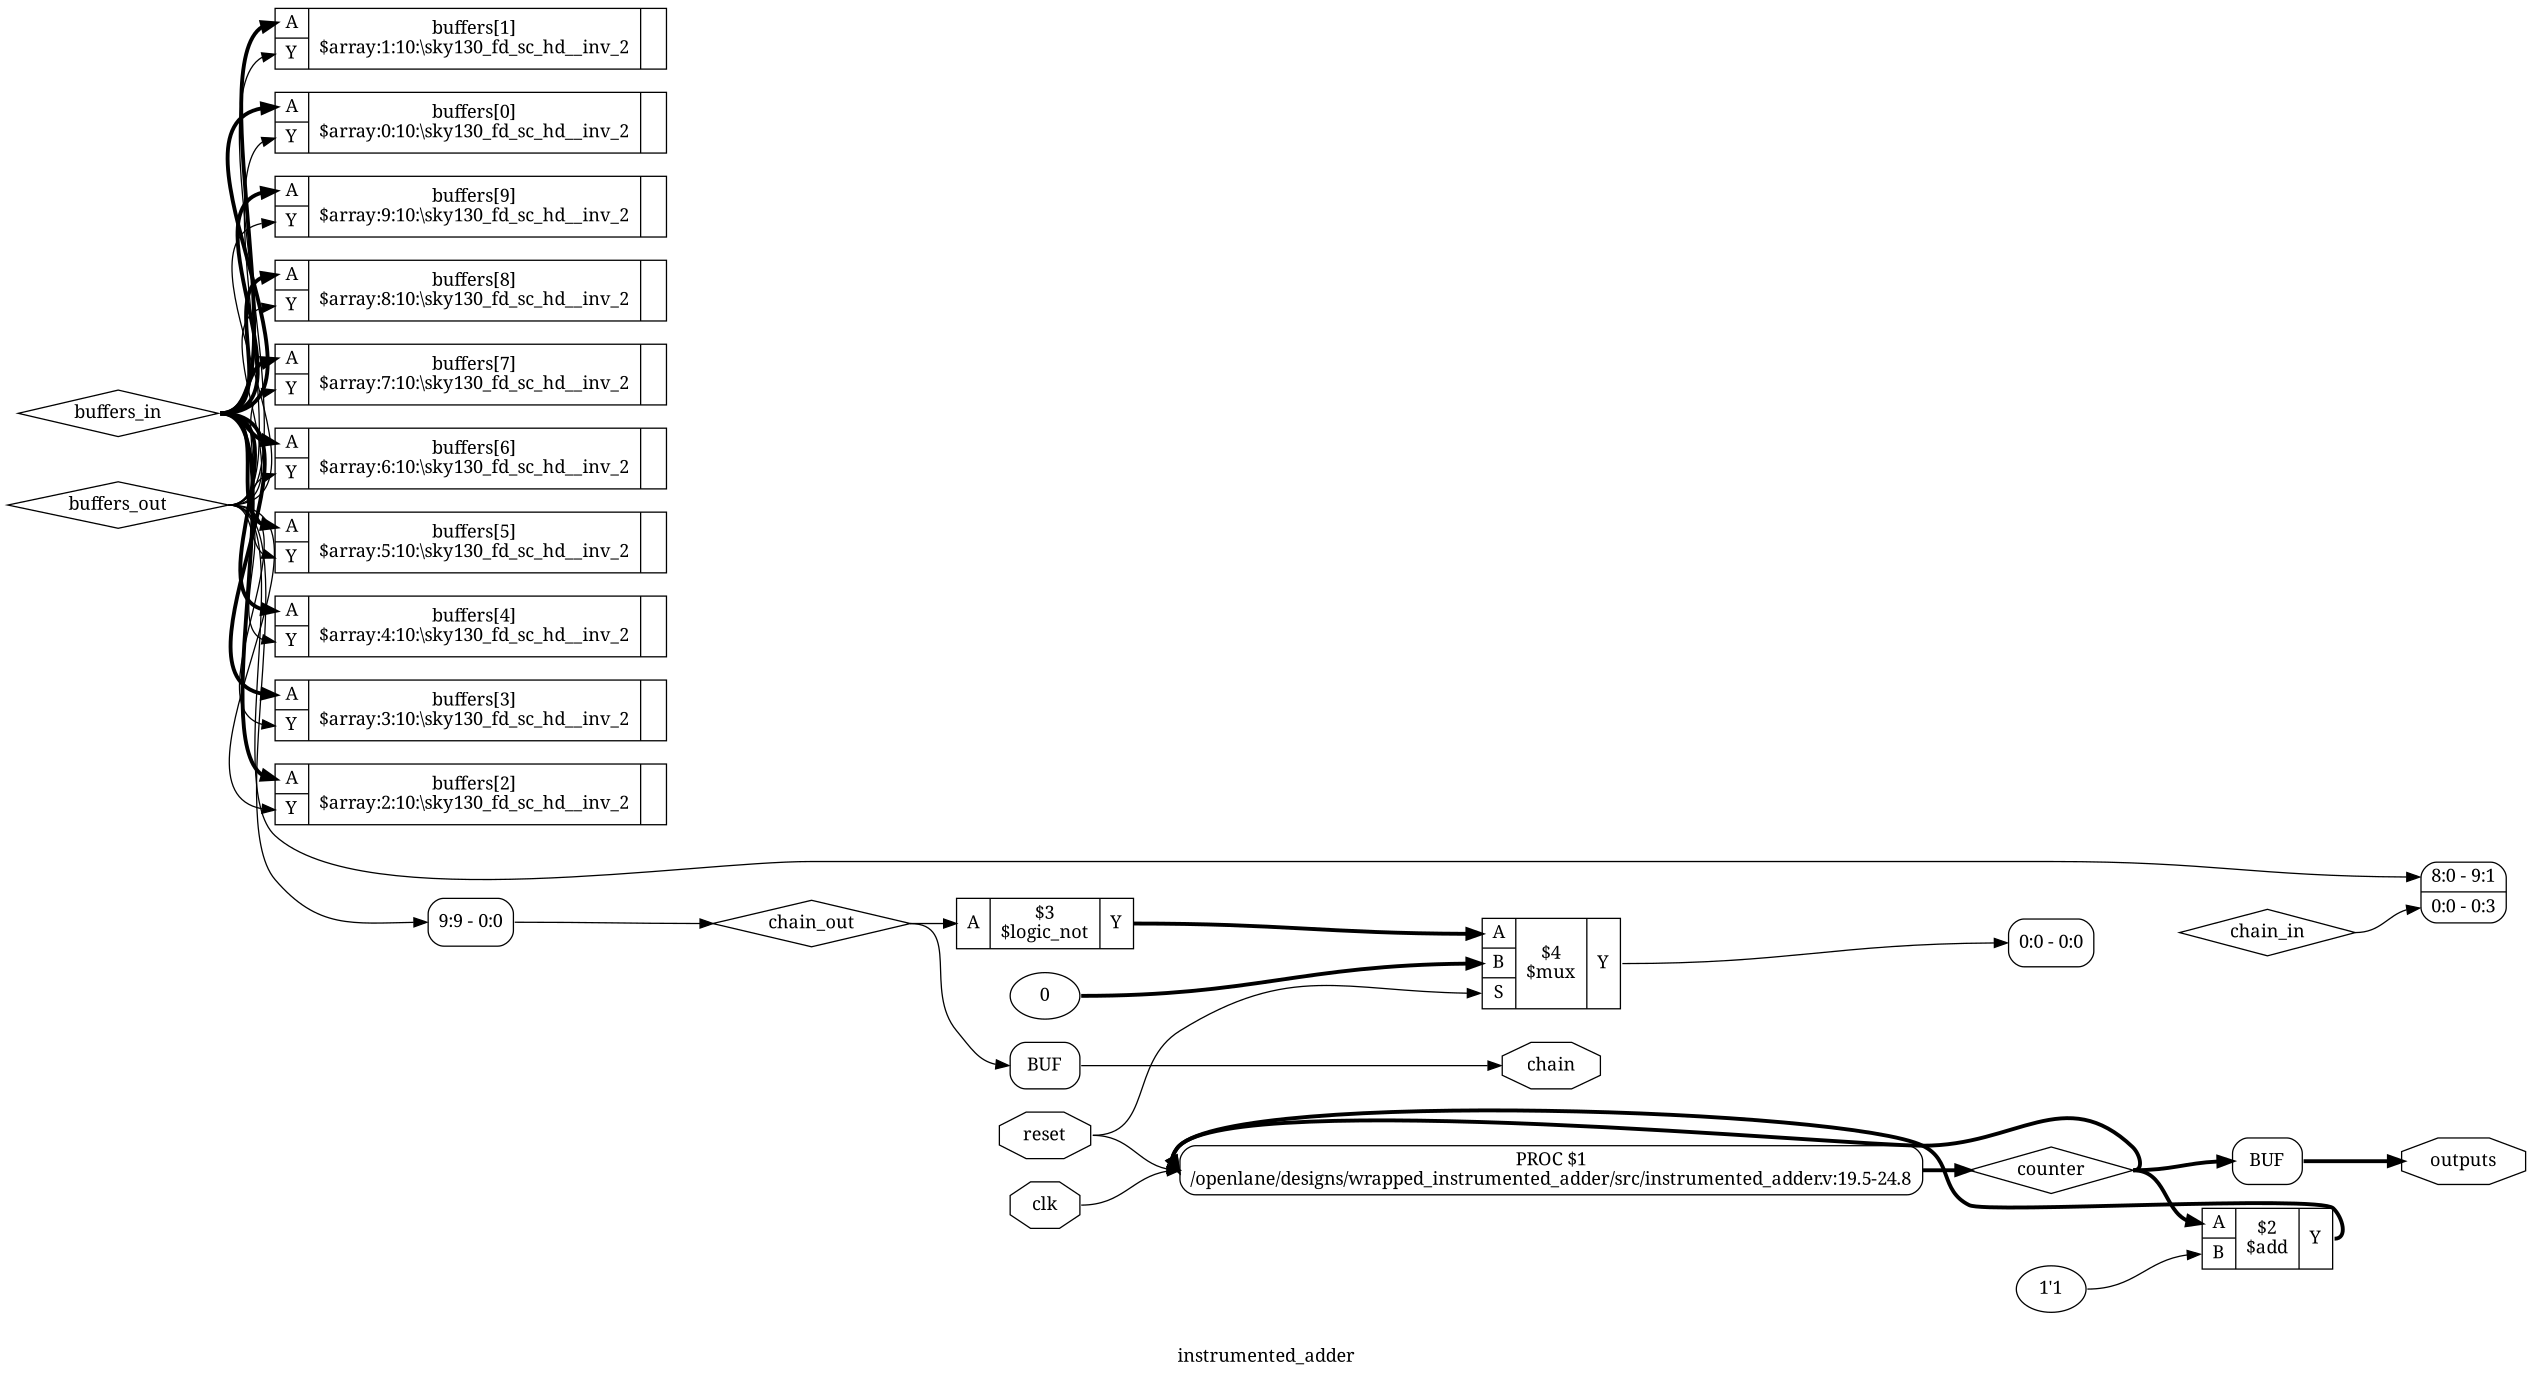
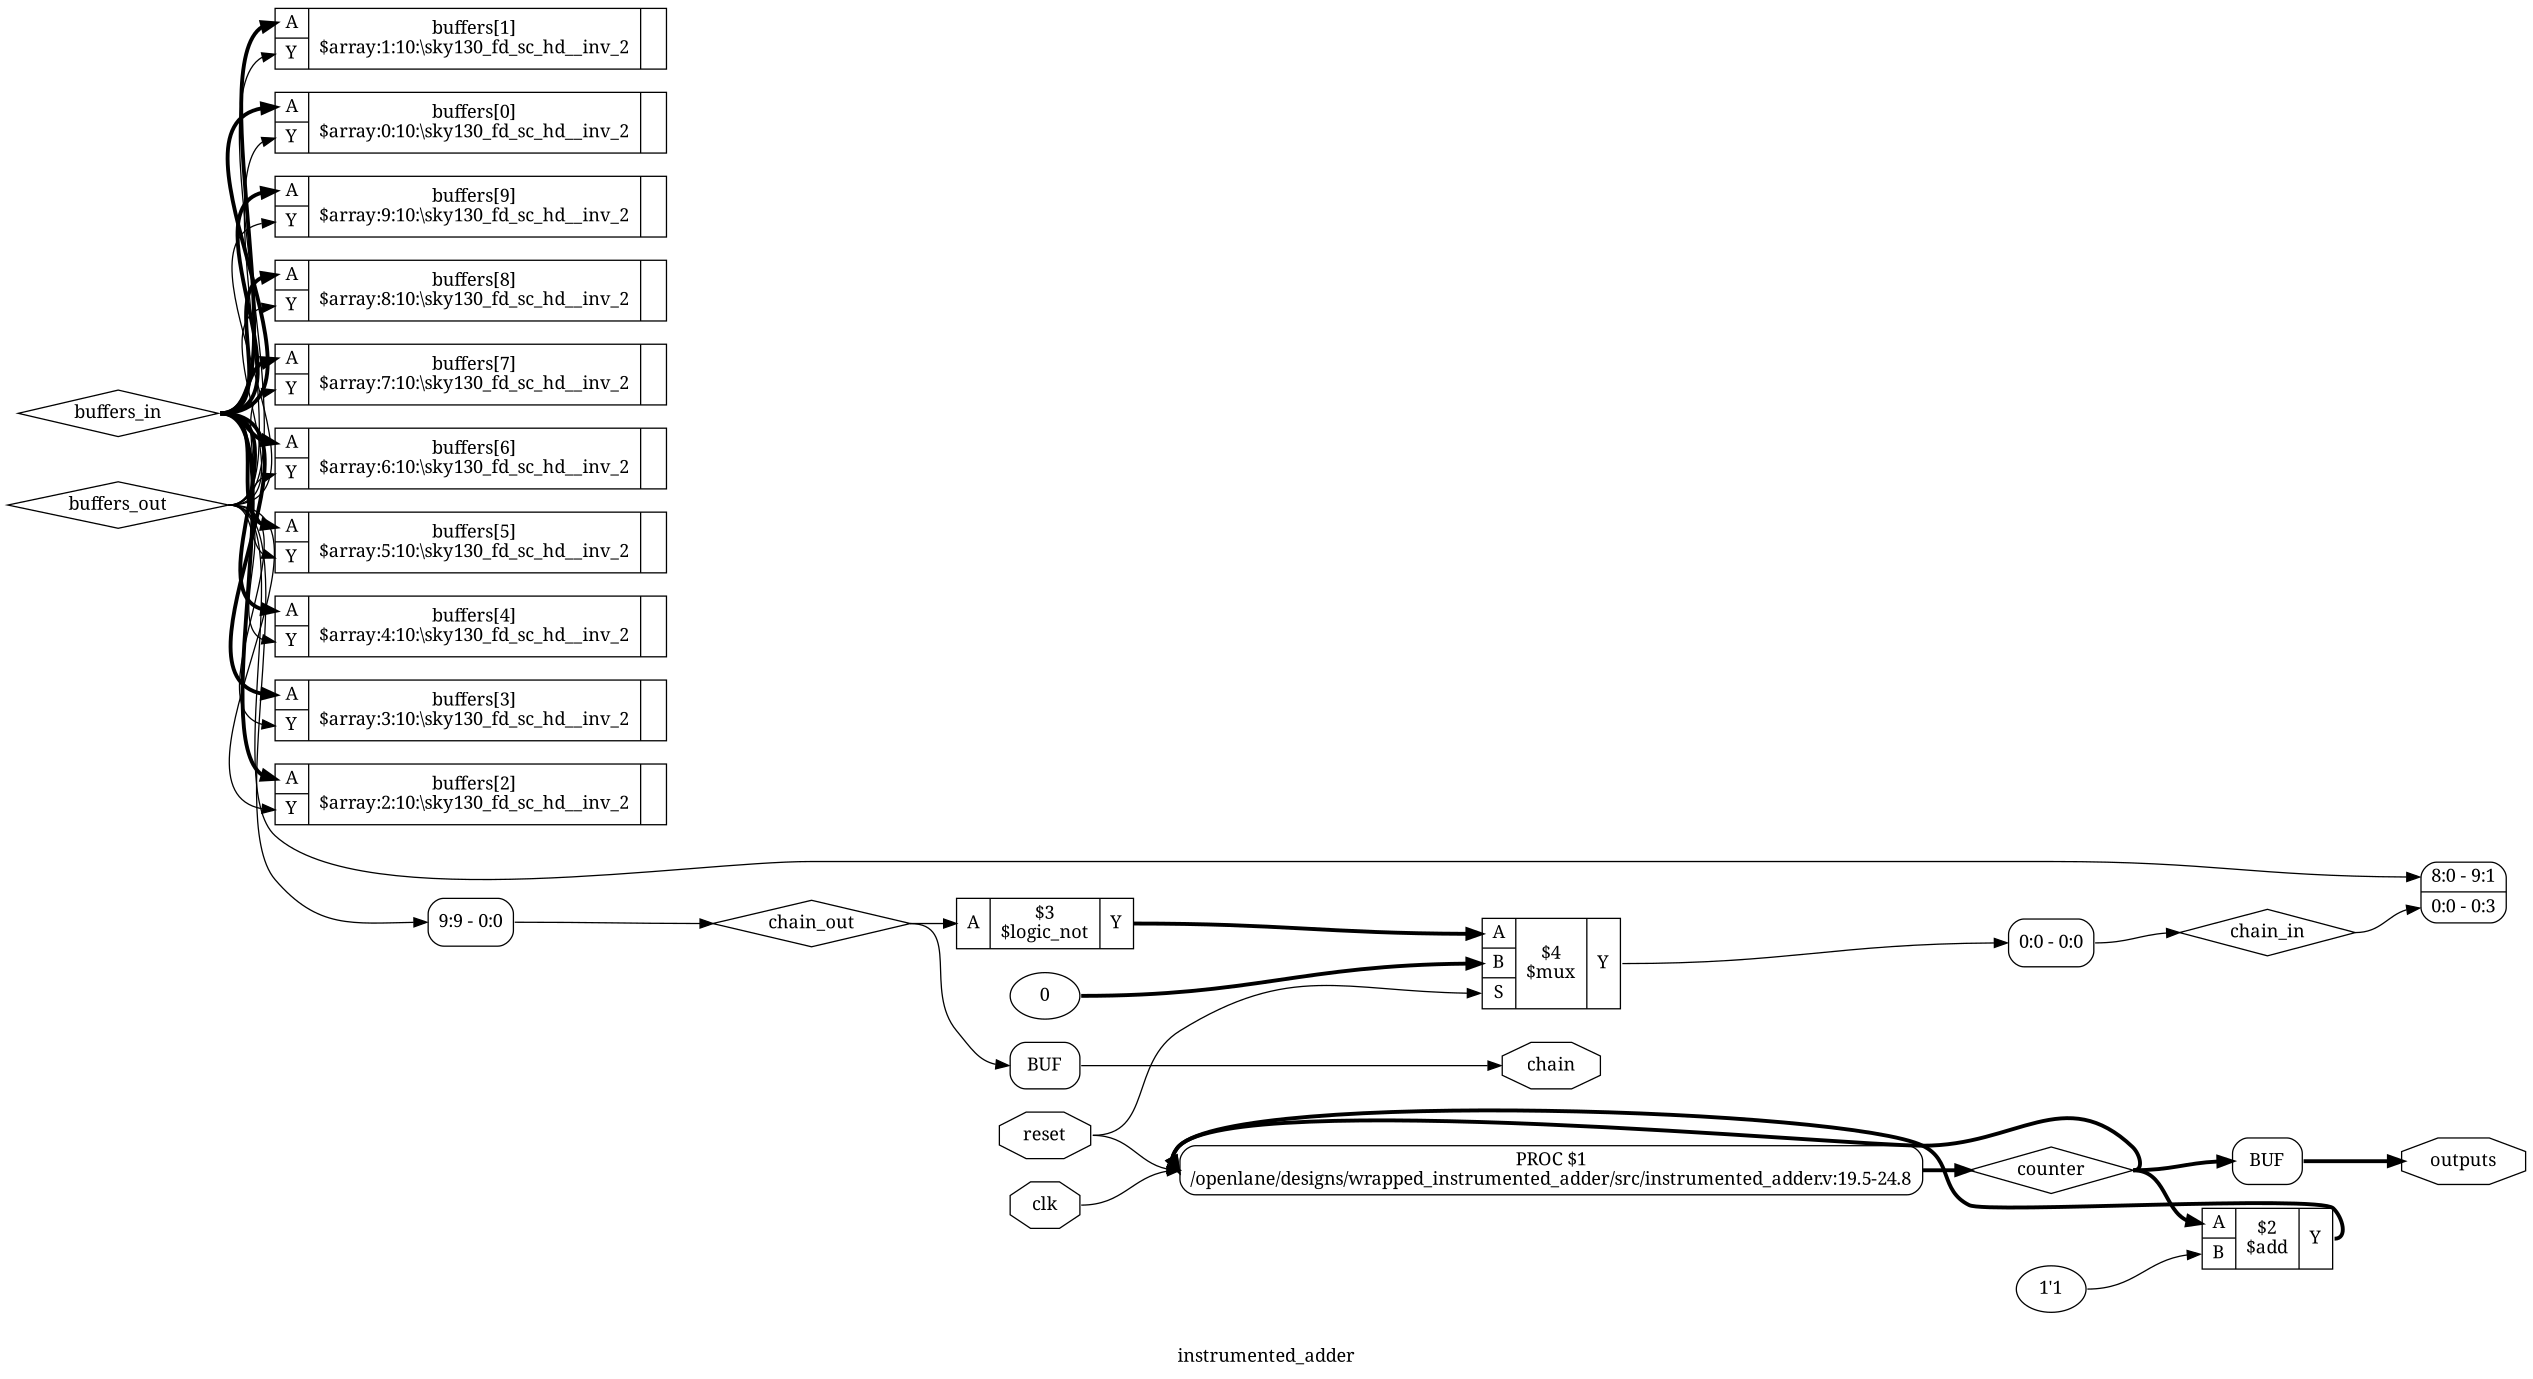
edge "0:0 - 0:0" -> "chain_in": added
